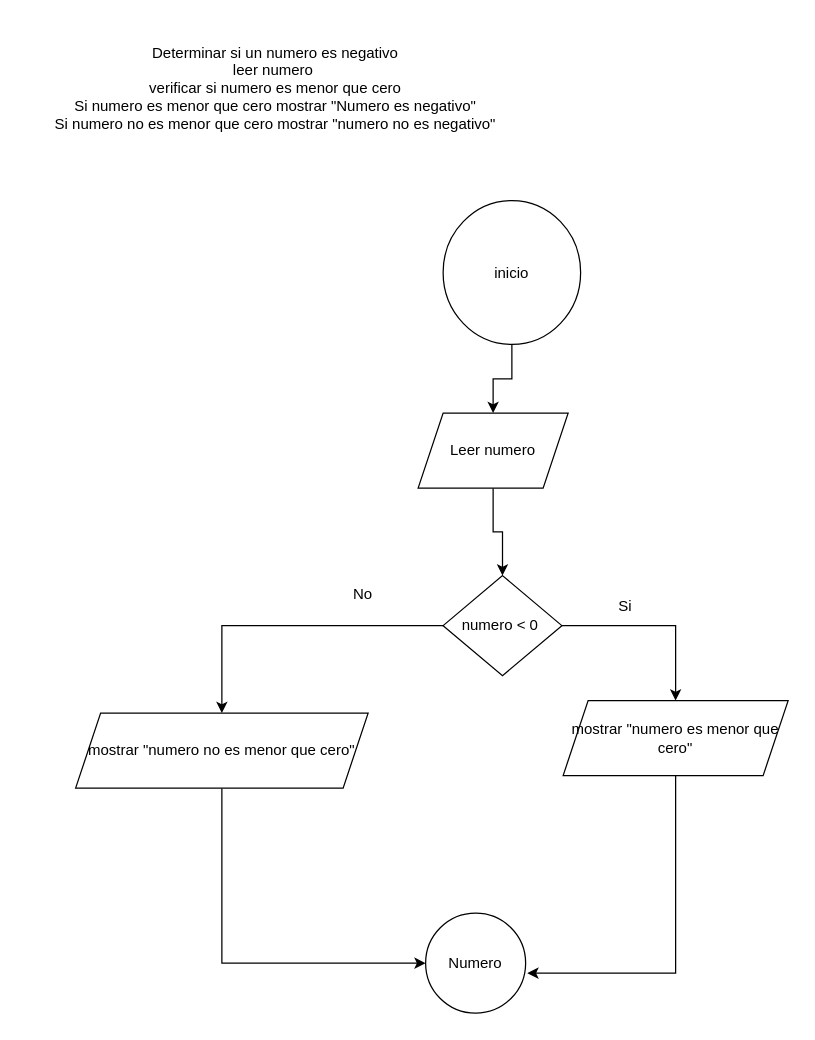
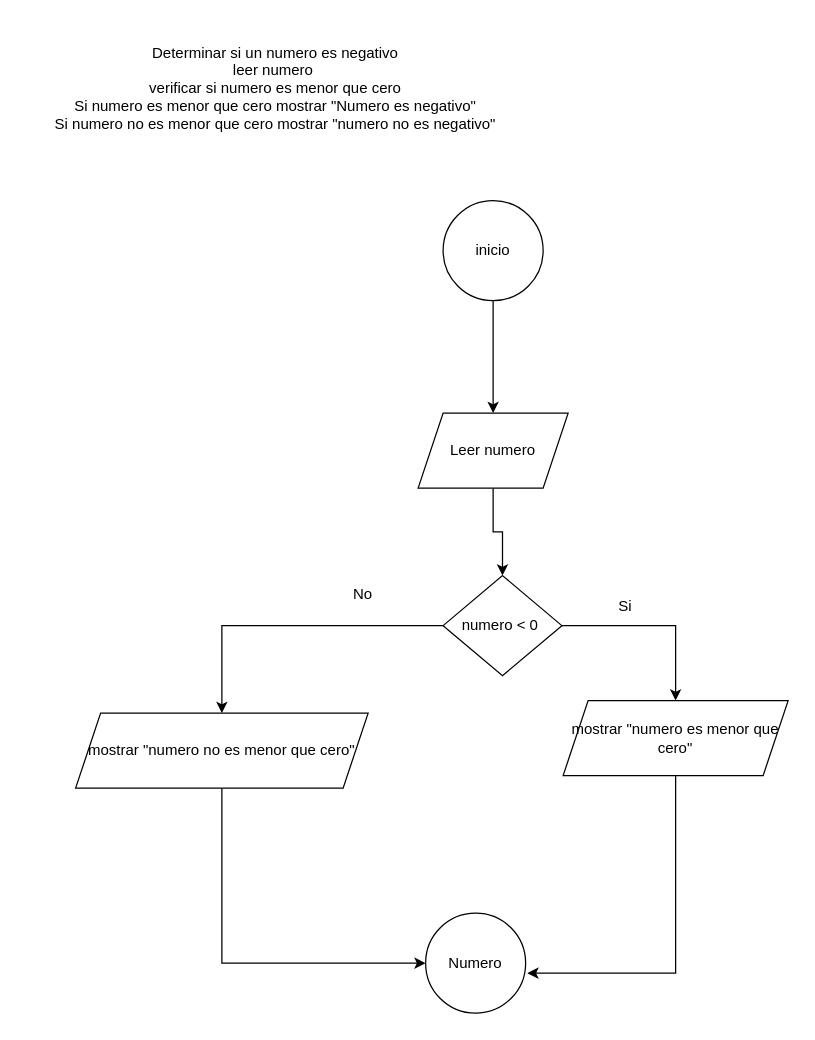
node "inicio": size 138x144 -> 100x100
